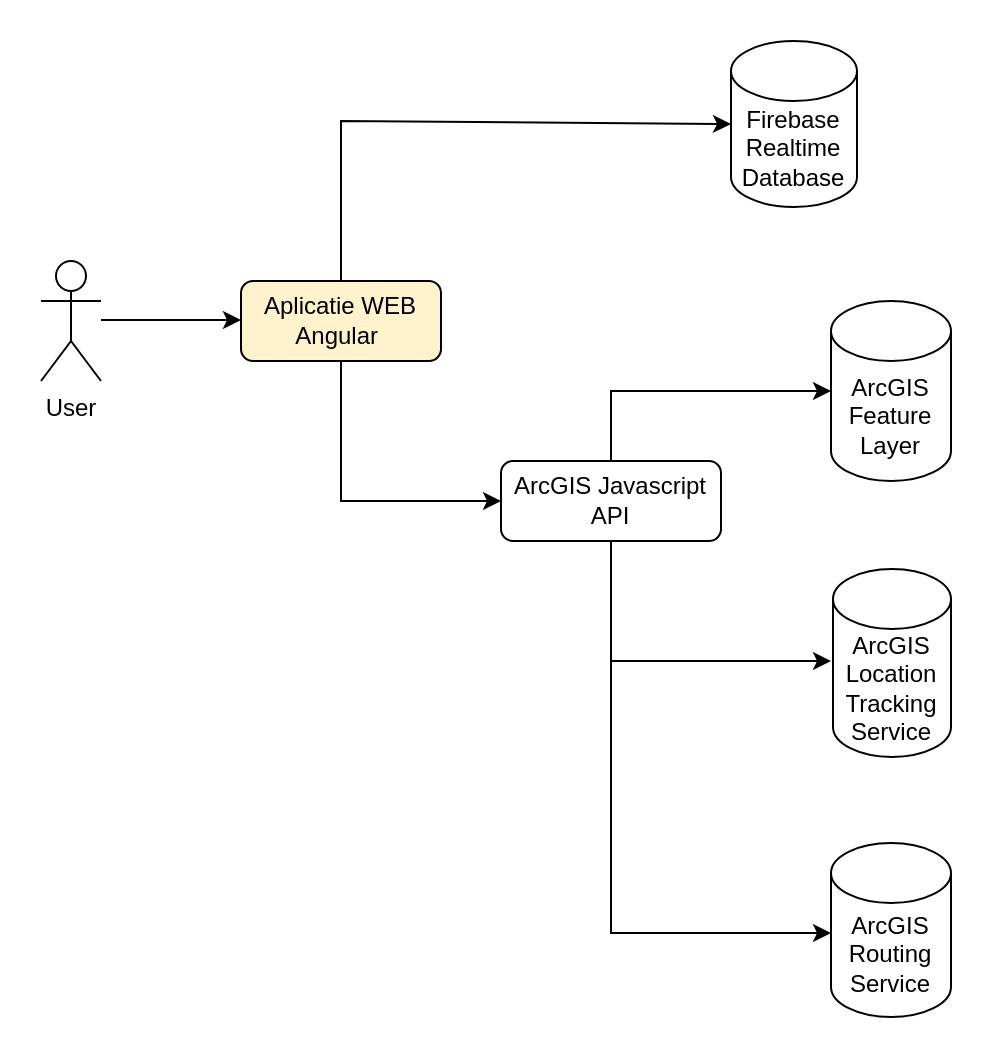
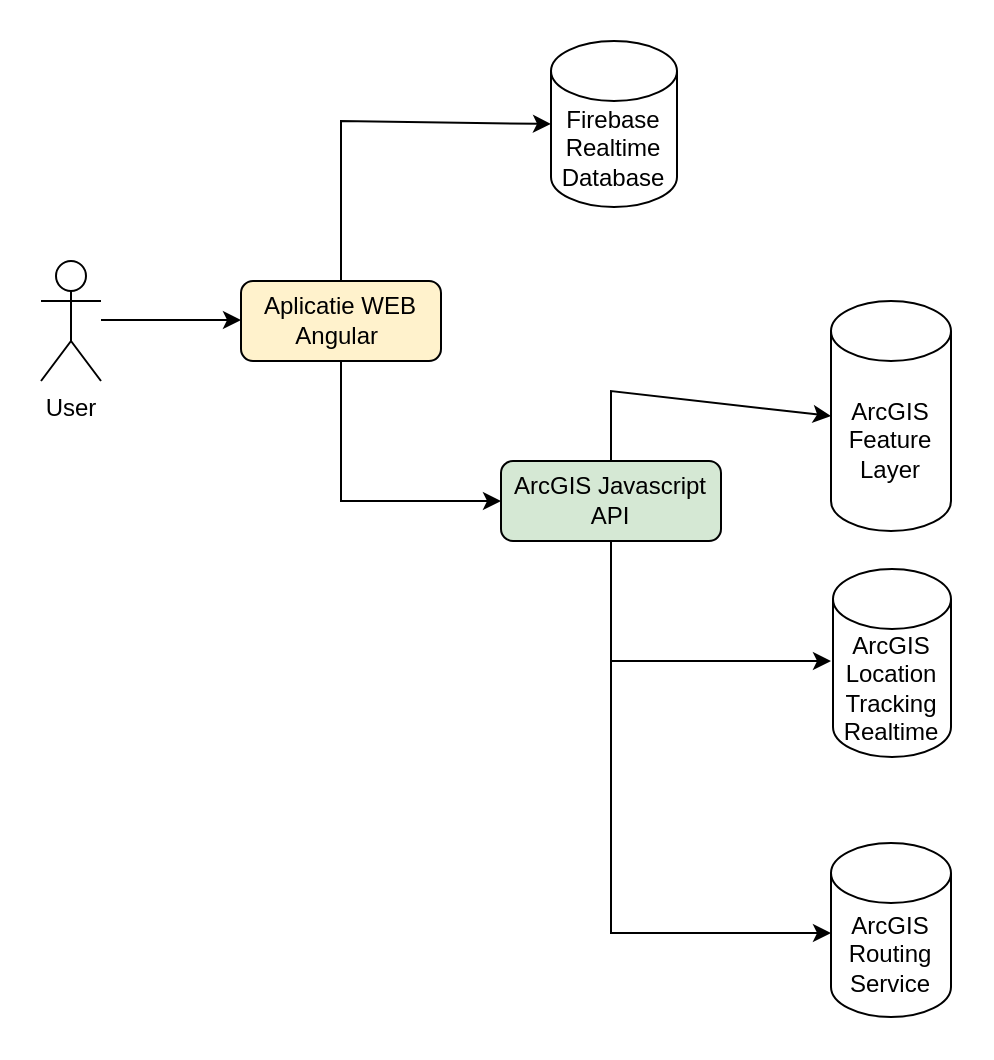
node "Firebase Realtime Database": moved (794, 124) -> (614, 124)
node "ArcGIS Feature Layer": size 120x180 -> 120x230
node "ArcGIS Javascript API": fillcolor #ffffff -> #d5e8d4
node "ArcGIS Location Tracking Service": label "ArcGIS Location Tracking Service" -> "ArcGIS Location Tracking Realtime"
